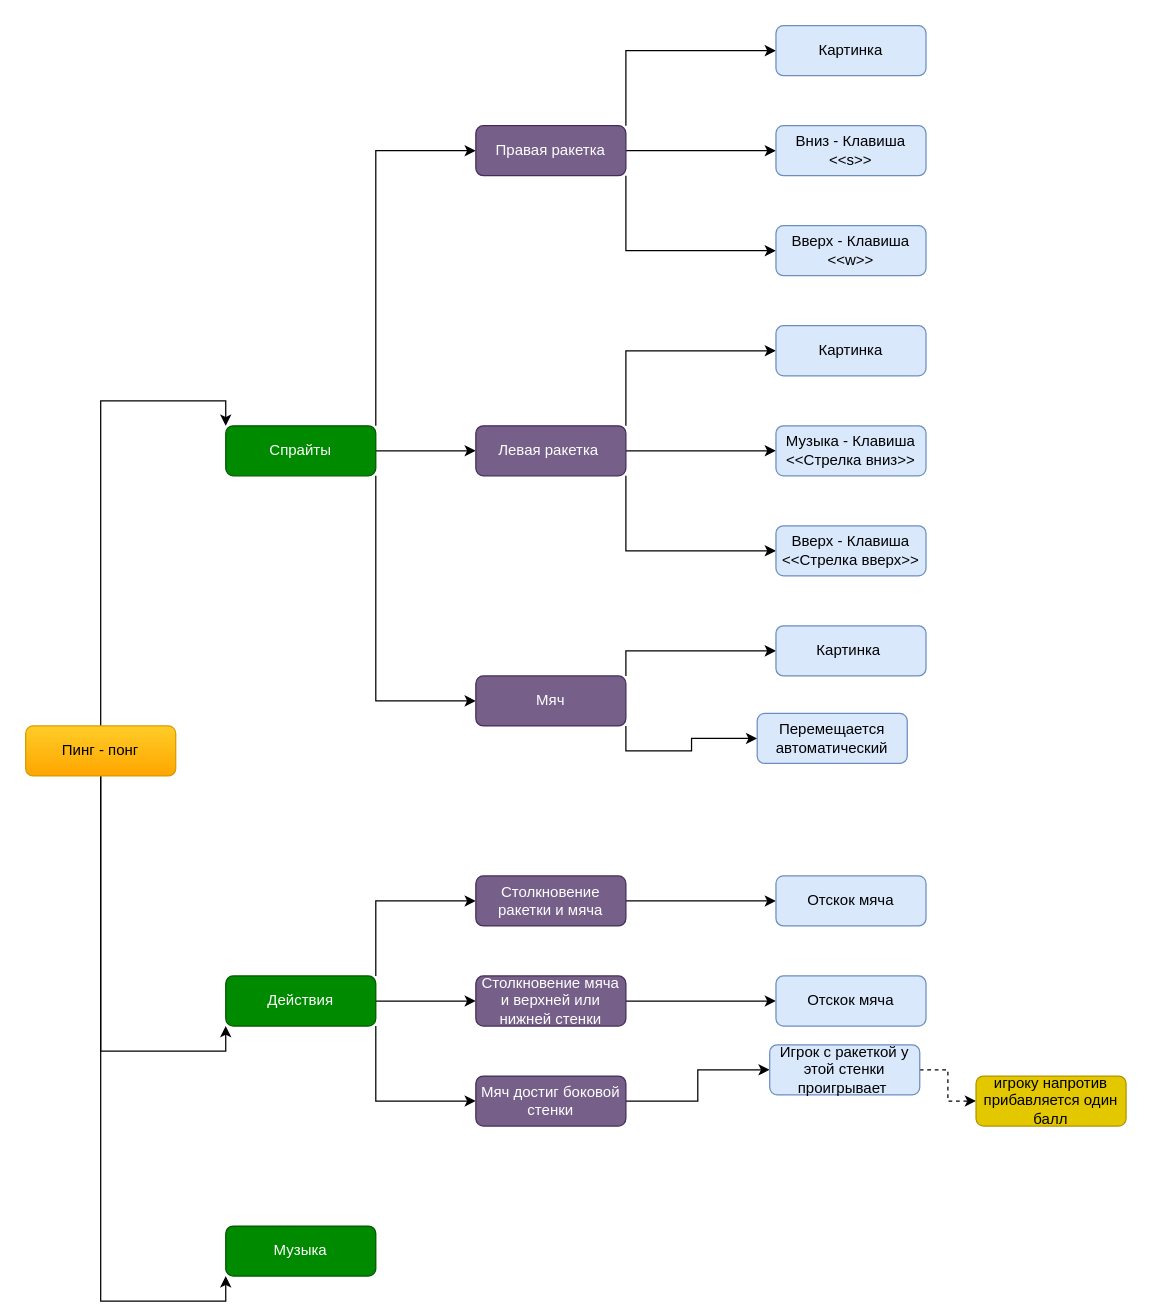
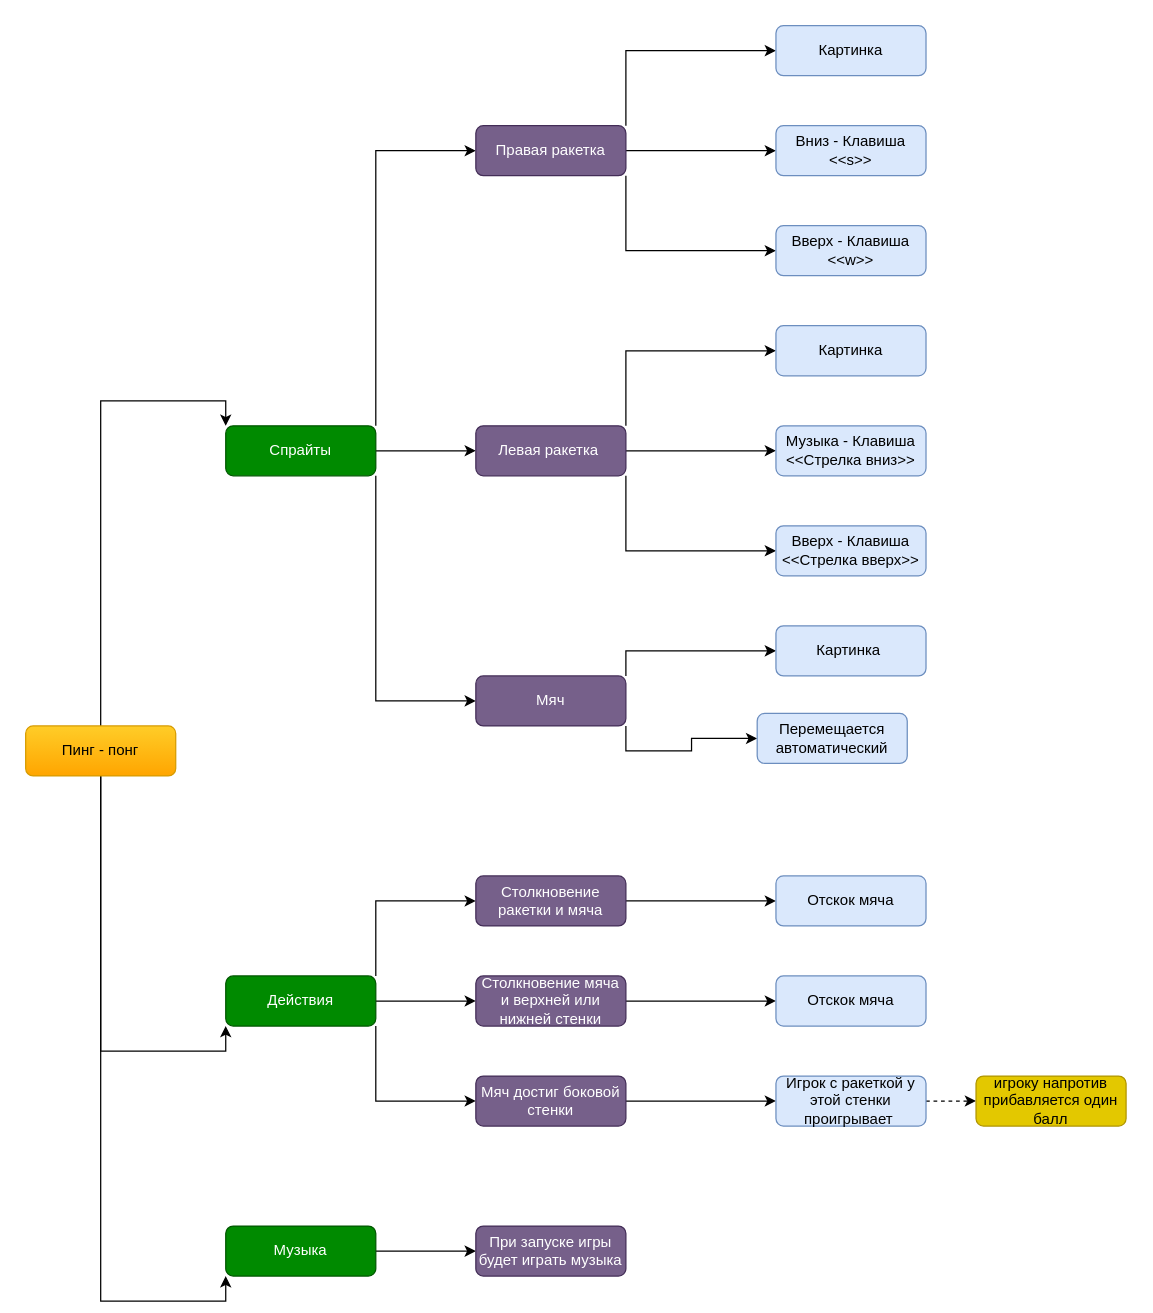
node "Игрок с ракеткой у этой стенки проигрывает": moved (844, 1069) -> (851, 1101)
edge "Музыка" -> "При запуске игры будет играть музыка": added
node "При запуске игры будет играть музыка": added
